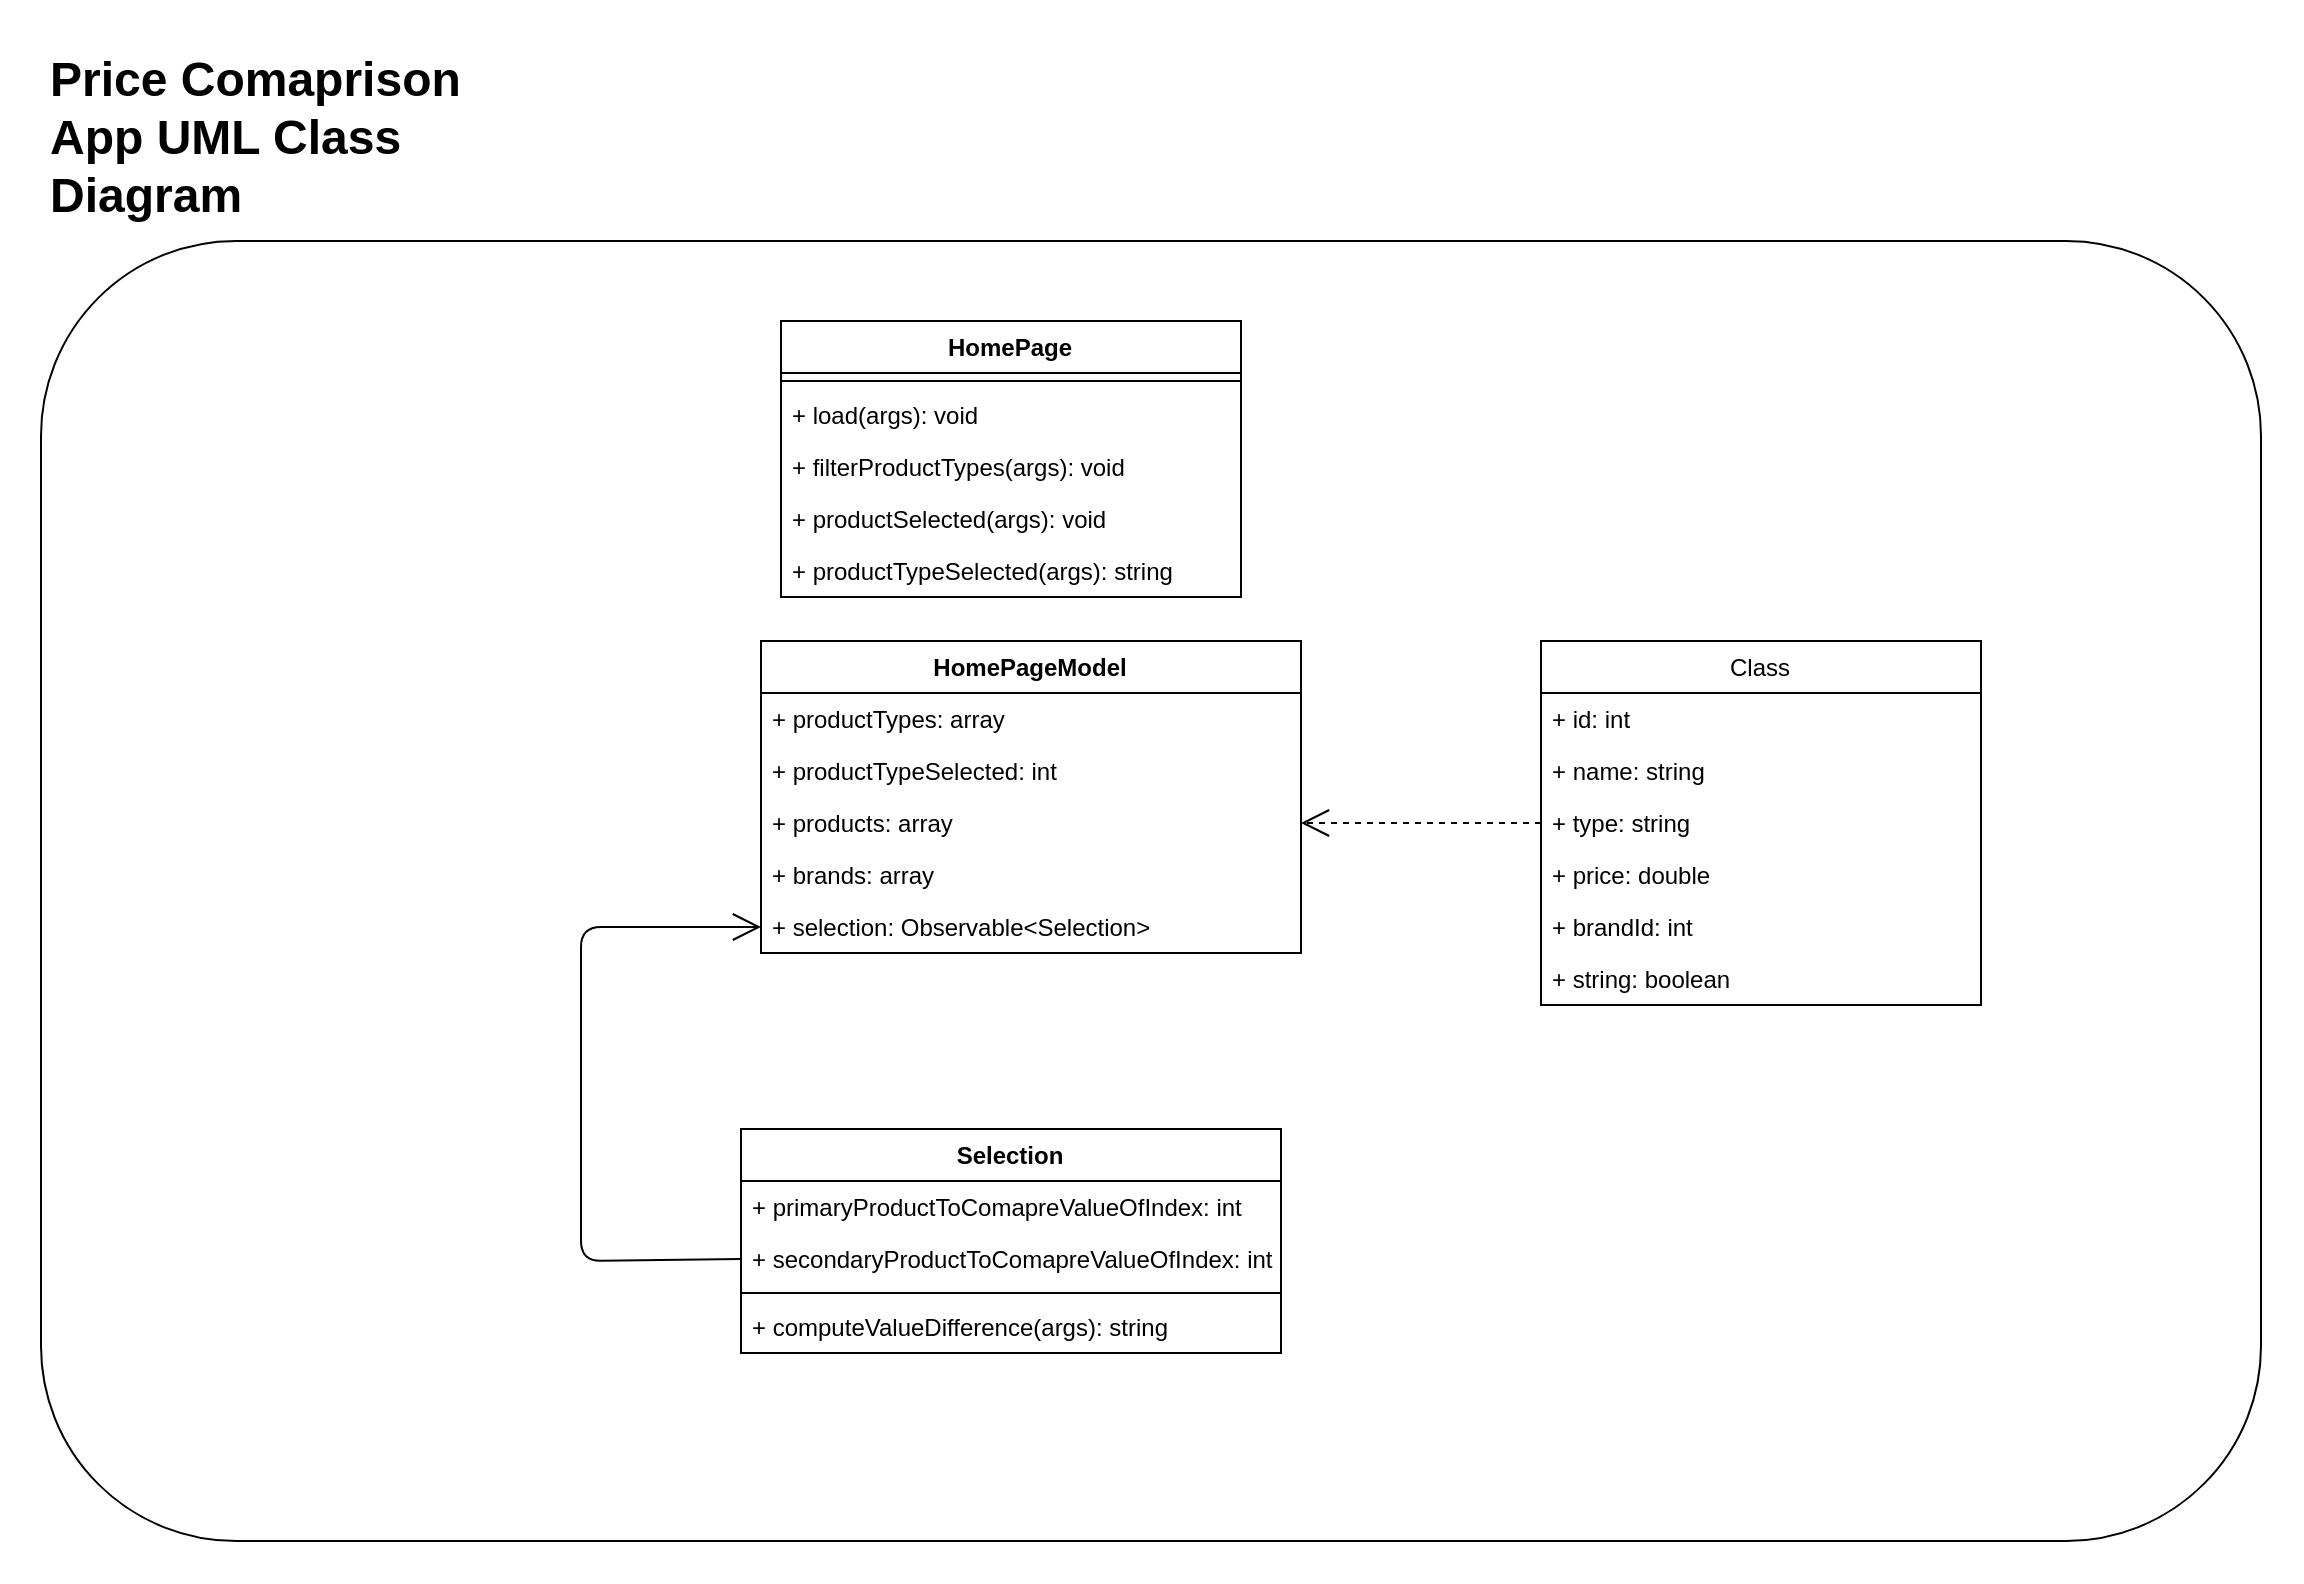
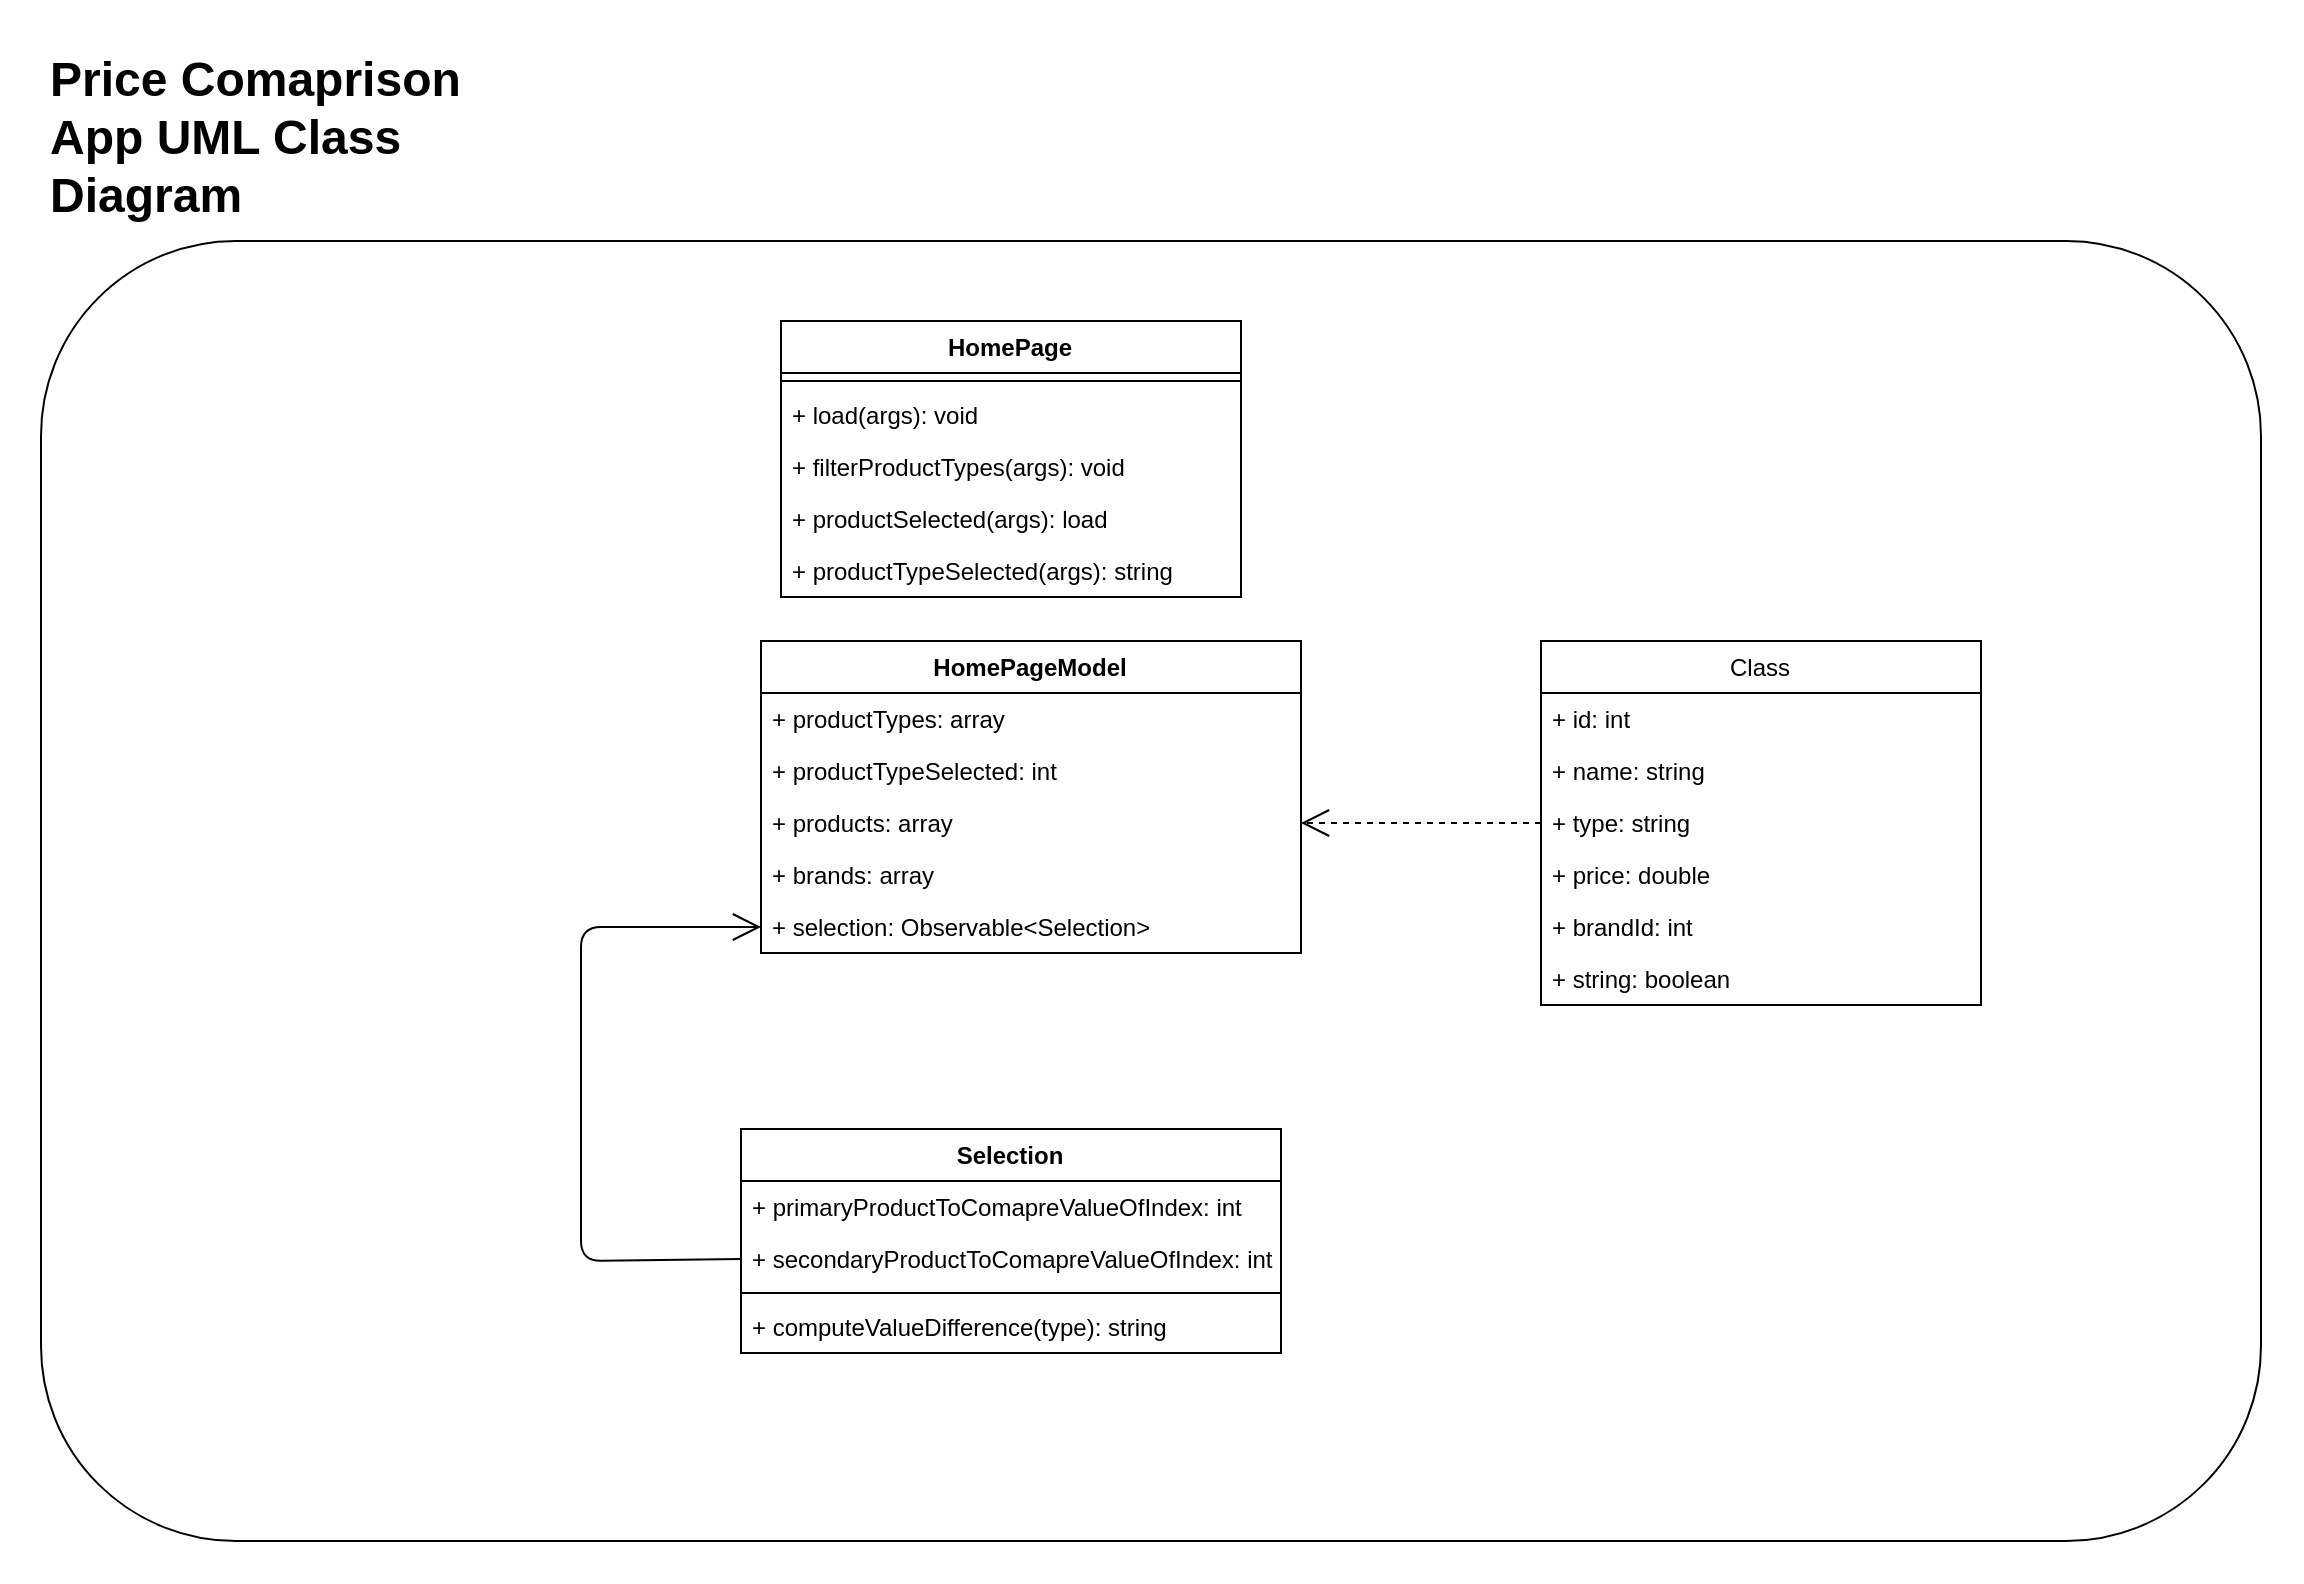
node "+ productSelected(args): void": label "+ productSelected(args): void" -> "+ productSelected(args): load"
node "+ computeValueDifference(args): string": label "+ computeValueDifference(args): string" -> "+ computeValueDifference(type): string"
